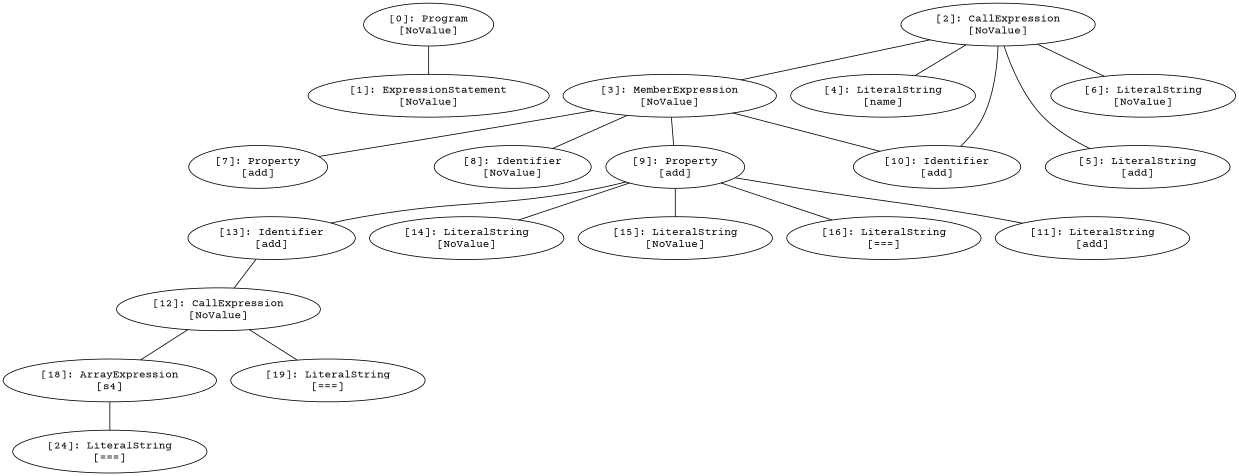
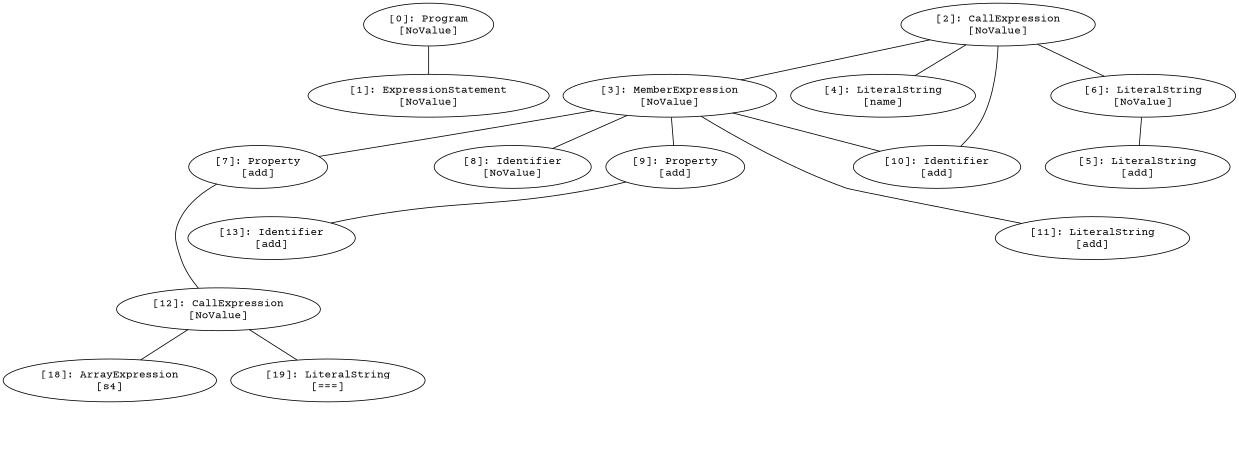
edge "[2]: CallExpression [NoValue]" -- "[5]: LiteralString [add]": now "[6]: LiteralString [NoValue]" -- "[5]: LiteralString [add]"
edge "[9]: Property [add]" -- "[11]: LiteralString [add]": now "[3]: MemberExpression [NoValue]" -- "[11]: LiteralString [add]"
node "[14]: LiteralString [NoValue]": removed
node "[15]: LiteralString [NoValue]": removed
node "[16]: LiteralString [===]": removed
edge "[13]: Identifier [add]" -- "[12]: CallExpression [NoValue]": now "[7]: Property [add]" -- "[12]: CallExpression [NoValue]"
node "[24]: LiteralString [===]": removed
